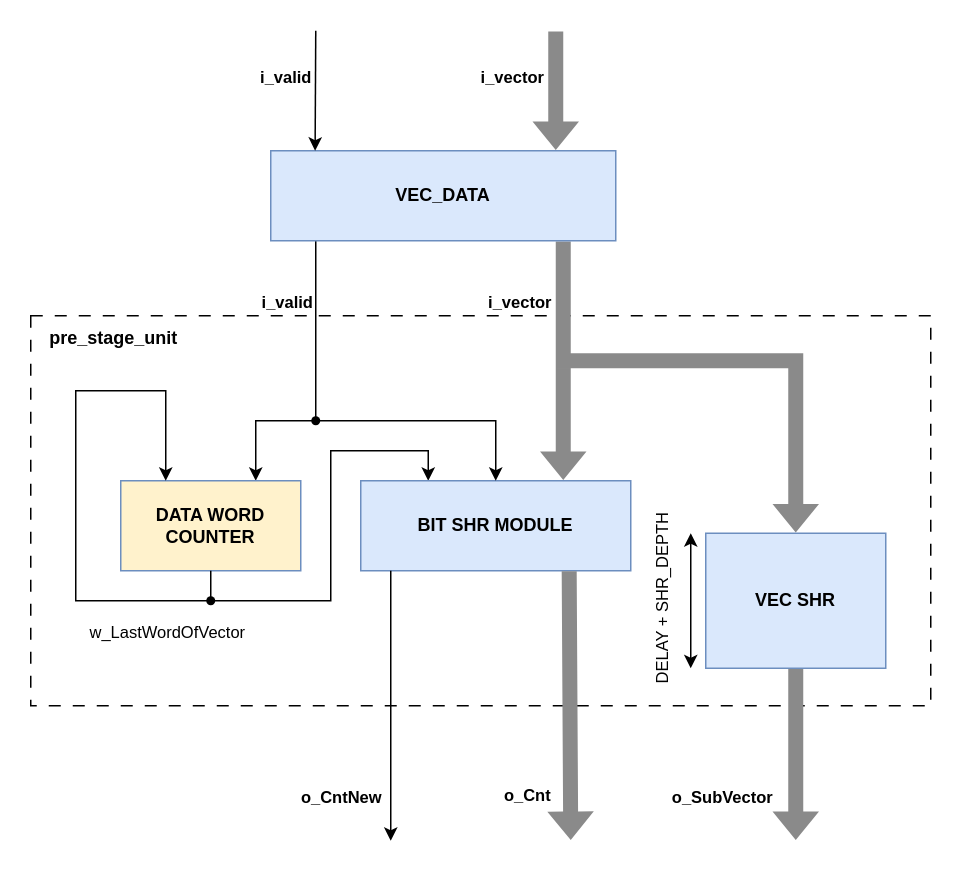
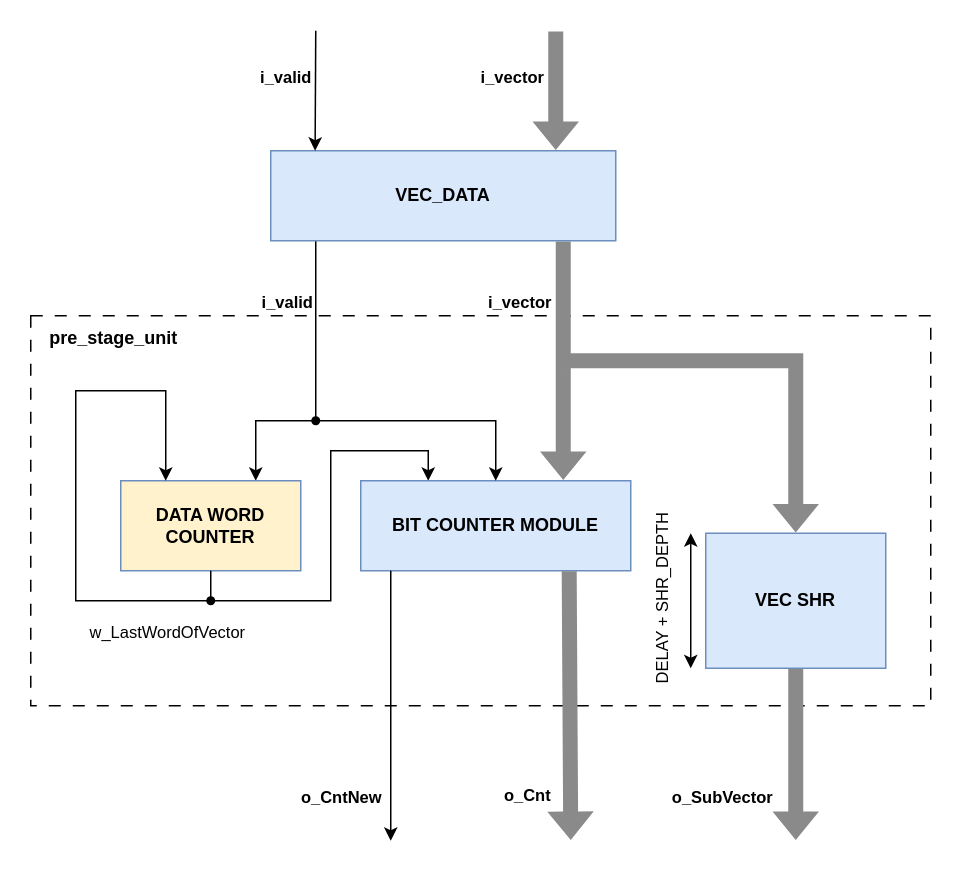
node "BIT SHR MODULE": label "BIT SHR MODULE" -> "BIT COUNTER MODULE"
